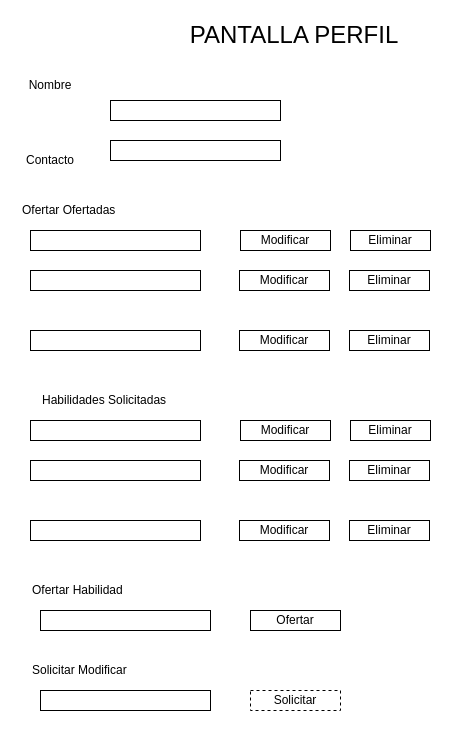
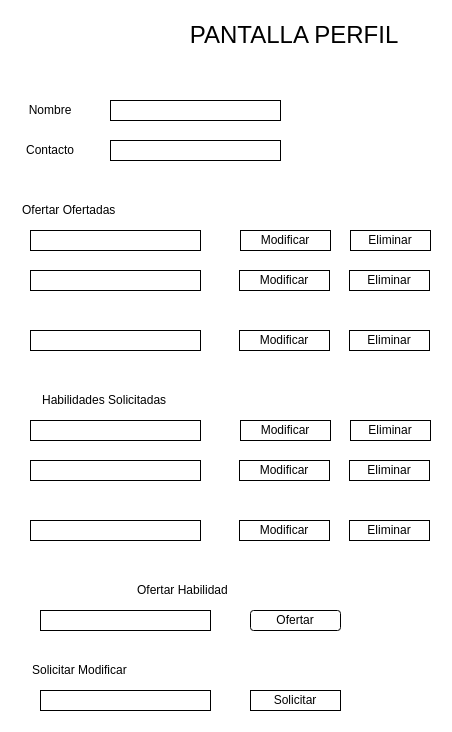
node "Nombre": moved (51, 86) -> (51, 111)
node "Contacto": moved (51, 161) -> (51, 151)
node "Ofertar Habilidad": moved (151, 591) -> (256, 591)
node "Ofertar": shape rectangle -> rounded rectangle
node "Solicitar": style dashed -> solid
